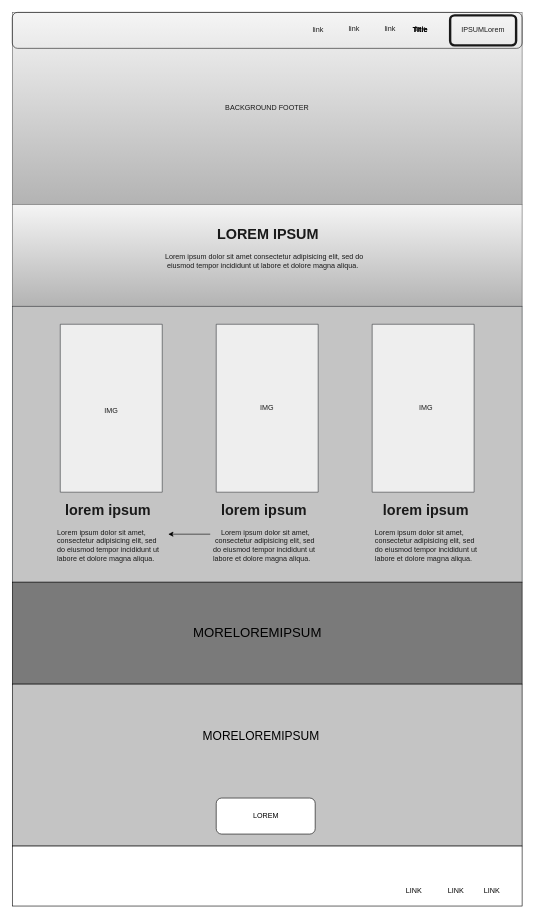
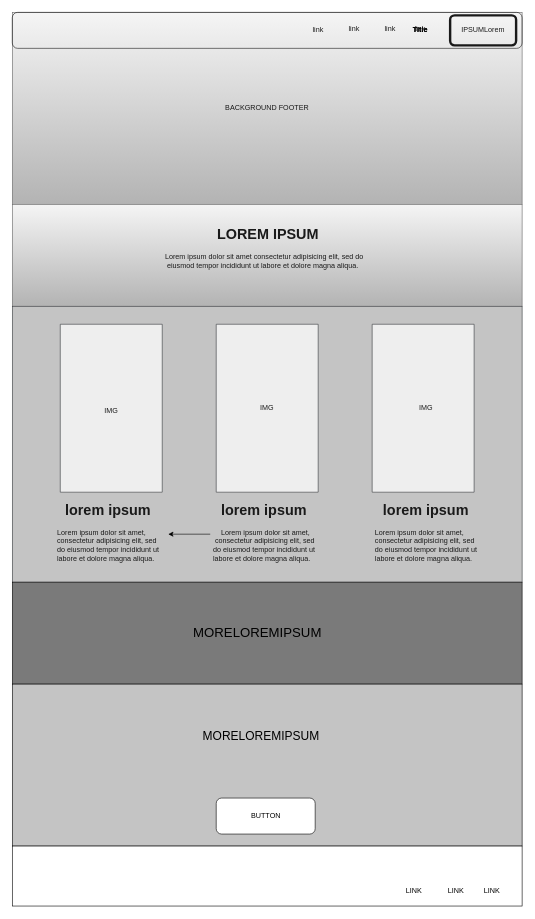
node "LOREM": label "LOREM" -> "BUTTON"
